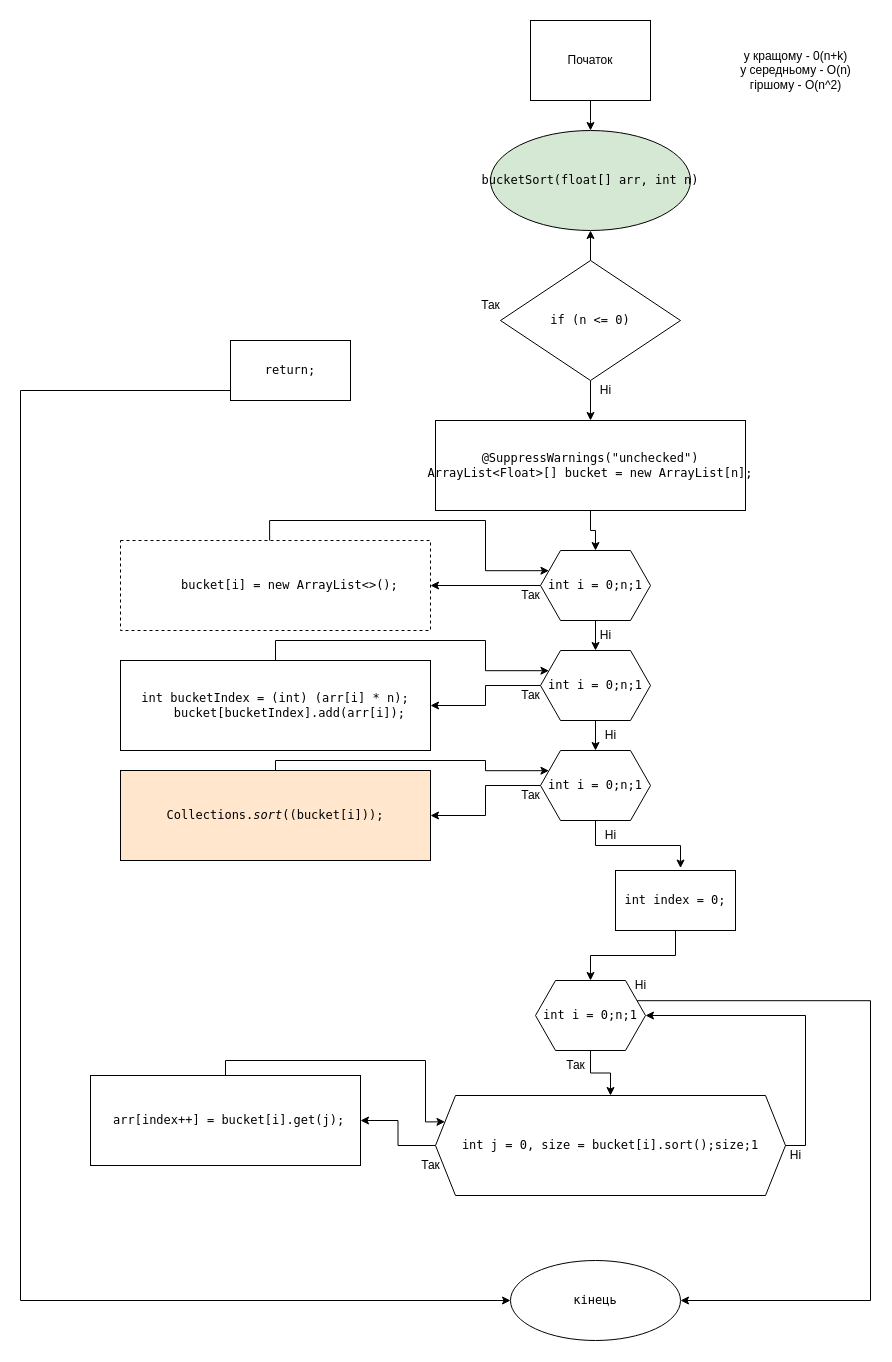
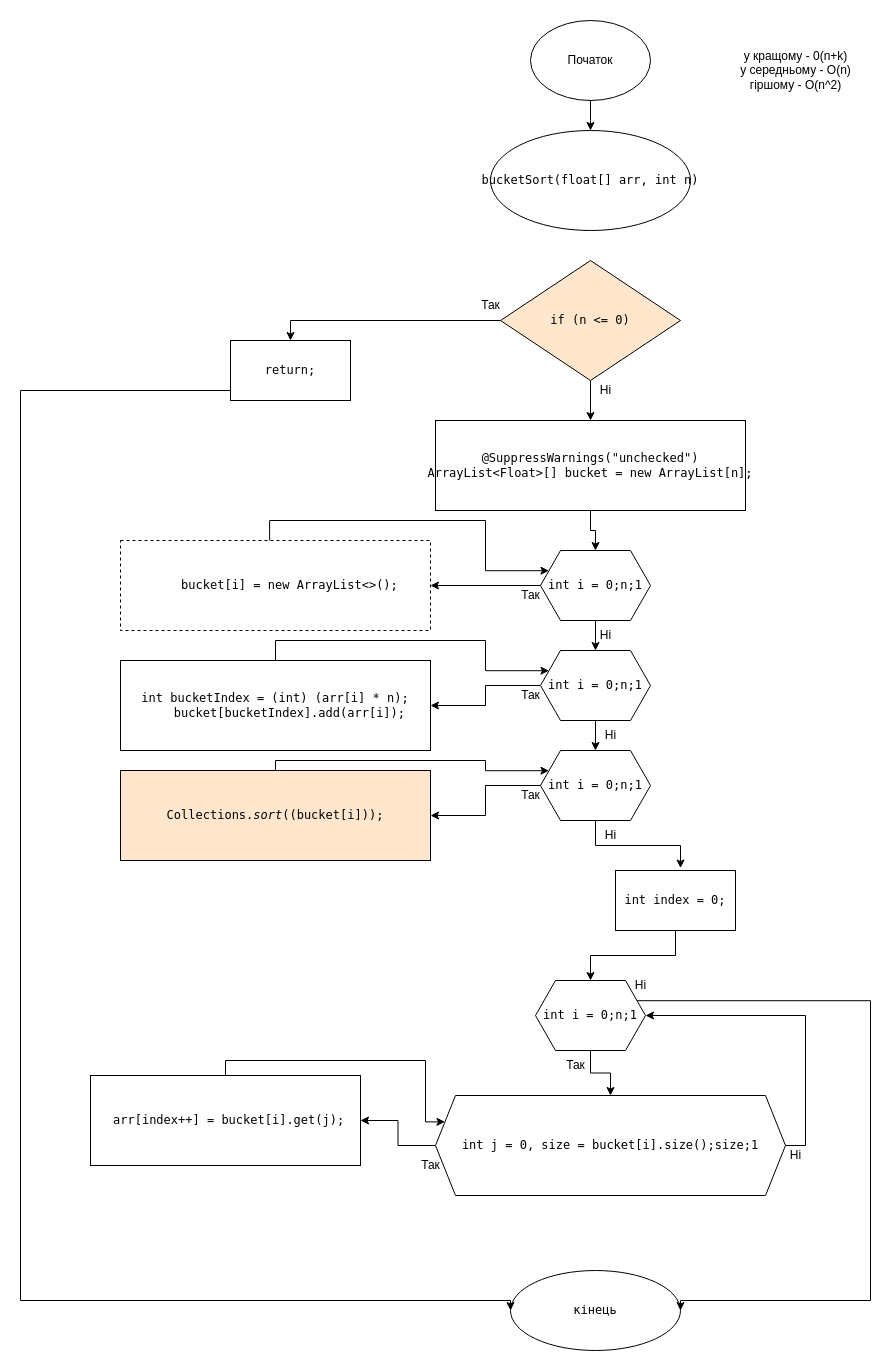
node "Початок": shape rectangle -> ellipse
node "bucketSort(float[] arr, int n)": fillcolor #d5e8d4 -> #ffffff
edge "if (n <= 0)" -> "bucketSort(float[] arr, int n)": now "if (n <= 0)" -> "return;"
node "if (n <= 0)": fillcolor #ffffff -> #ffe6cc
node "int j = 0, size = bucket[i].sort();size;1": label "int j = 0, size = bucket[i].sort();size;1" -> "int j = 0, size = bucket[i].size();size;1"
node "кінець": moved (596, 1301) -> (596, 1311)
